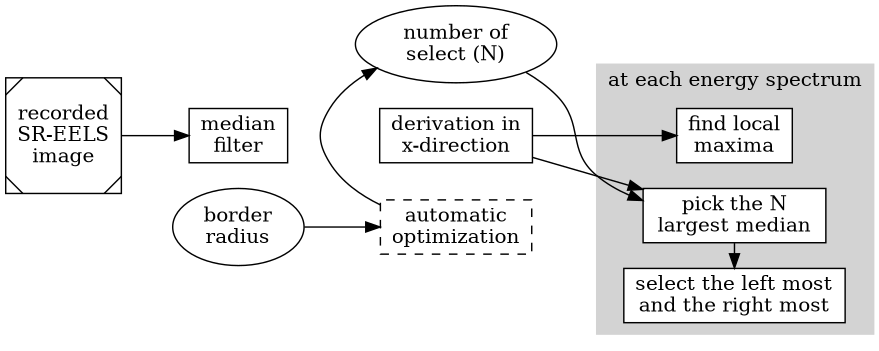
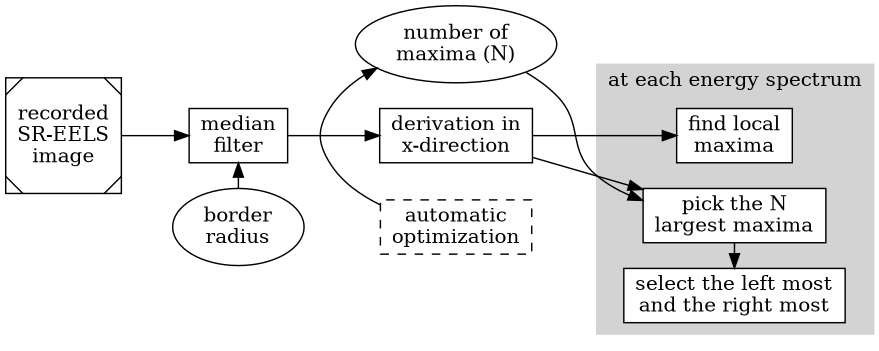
node "number of select (N)": label "number of select (N)" -> "number of maxima (N)"
edge "median filter" -> "derivation in x-direction": added
node "pick the N largest median": label "pick the N largest median" -> "pick the N largest maxima"
edge "border radius" -> "automatic optimization": now "border radius" -> "median filter"
